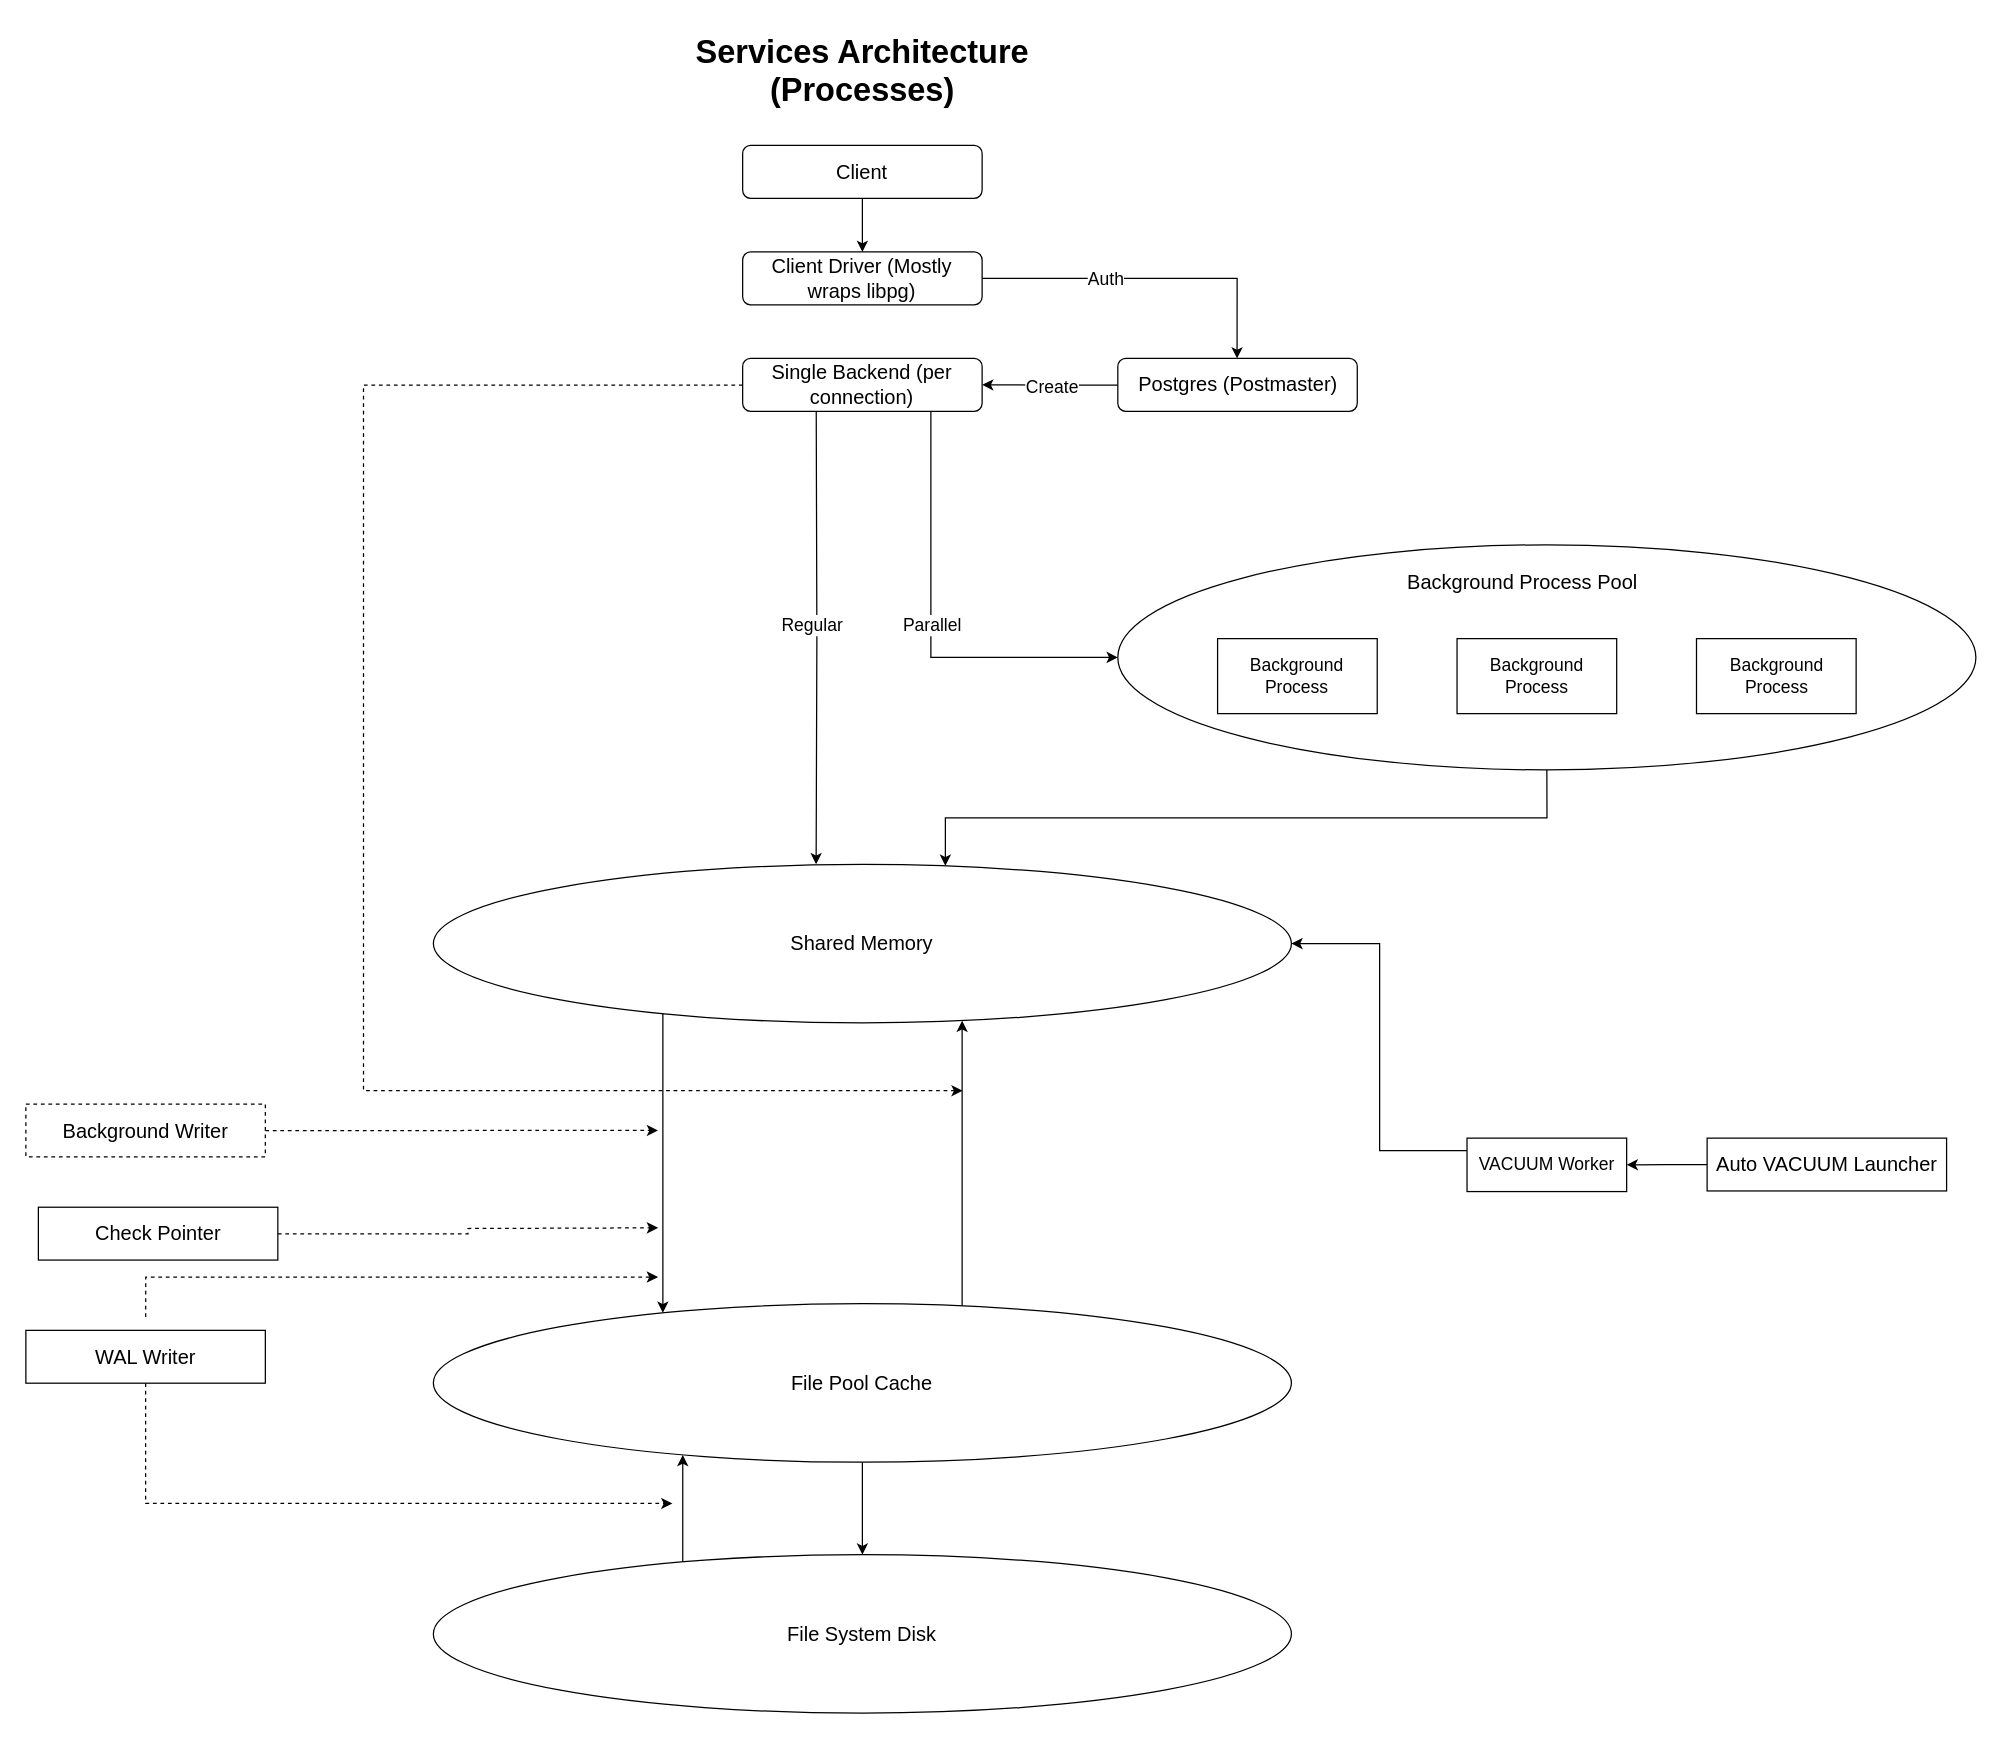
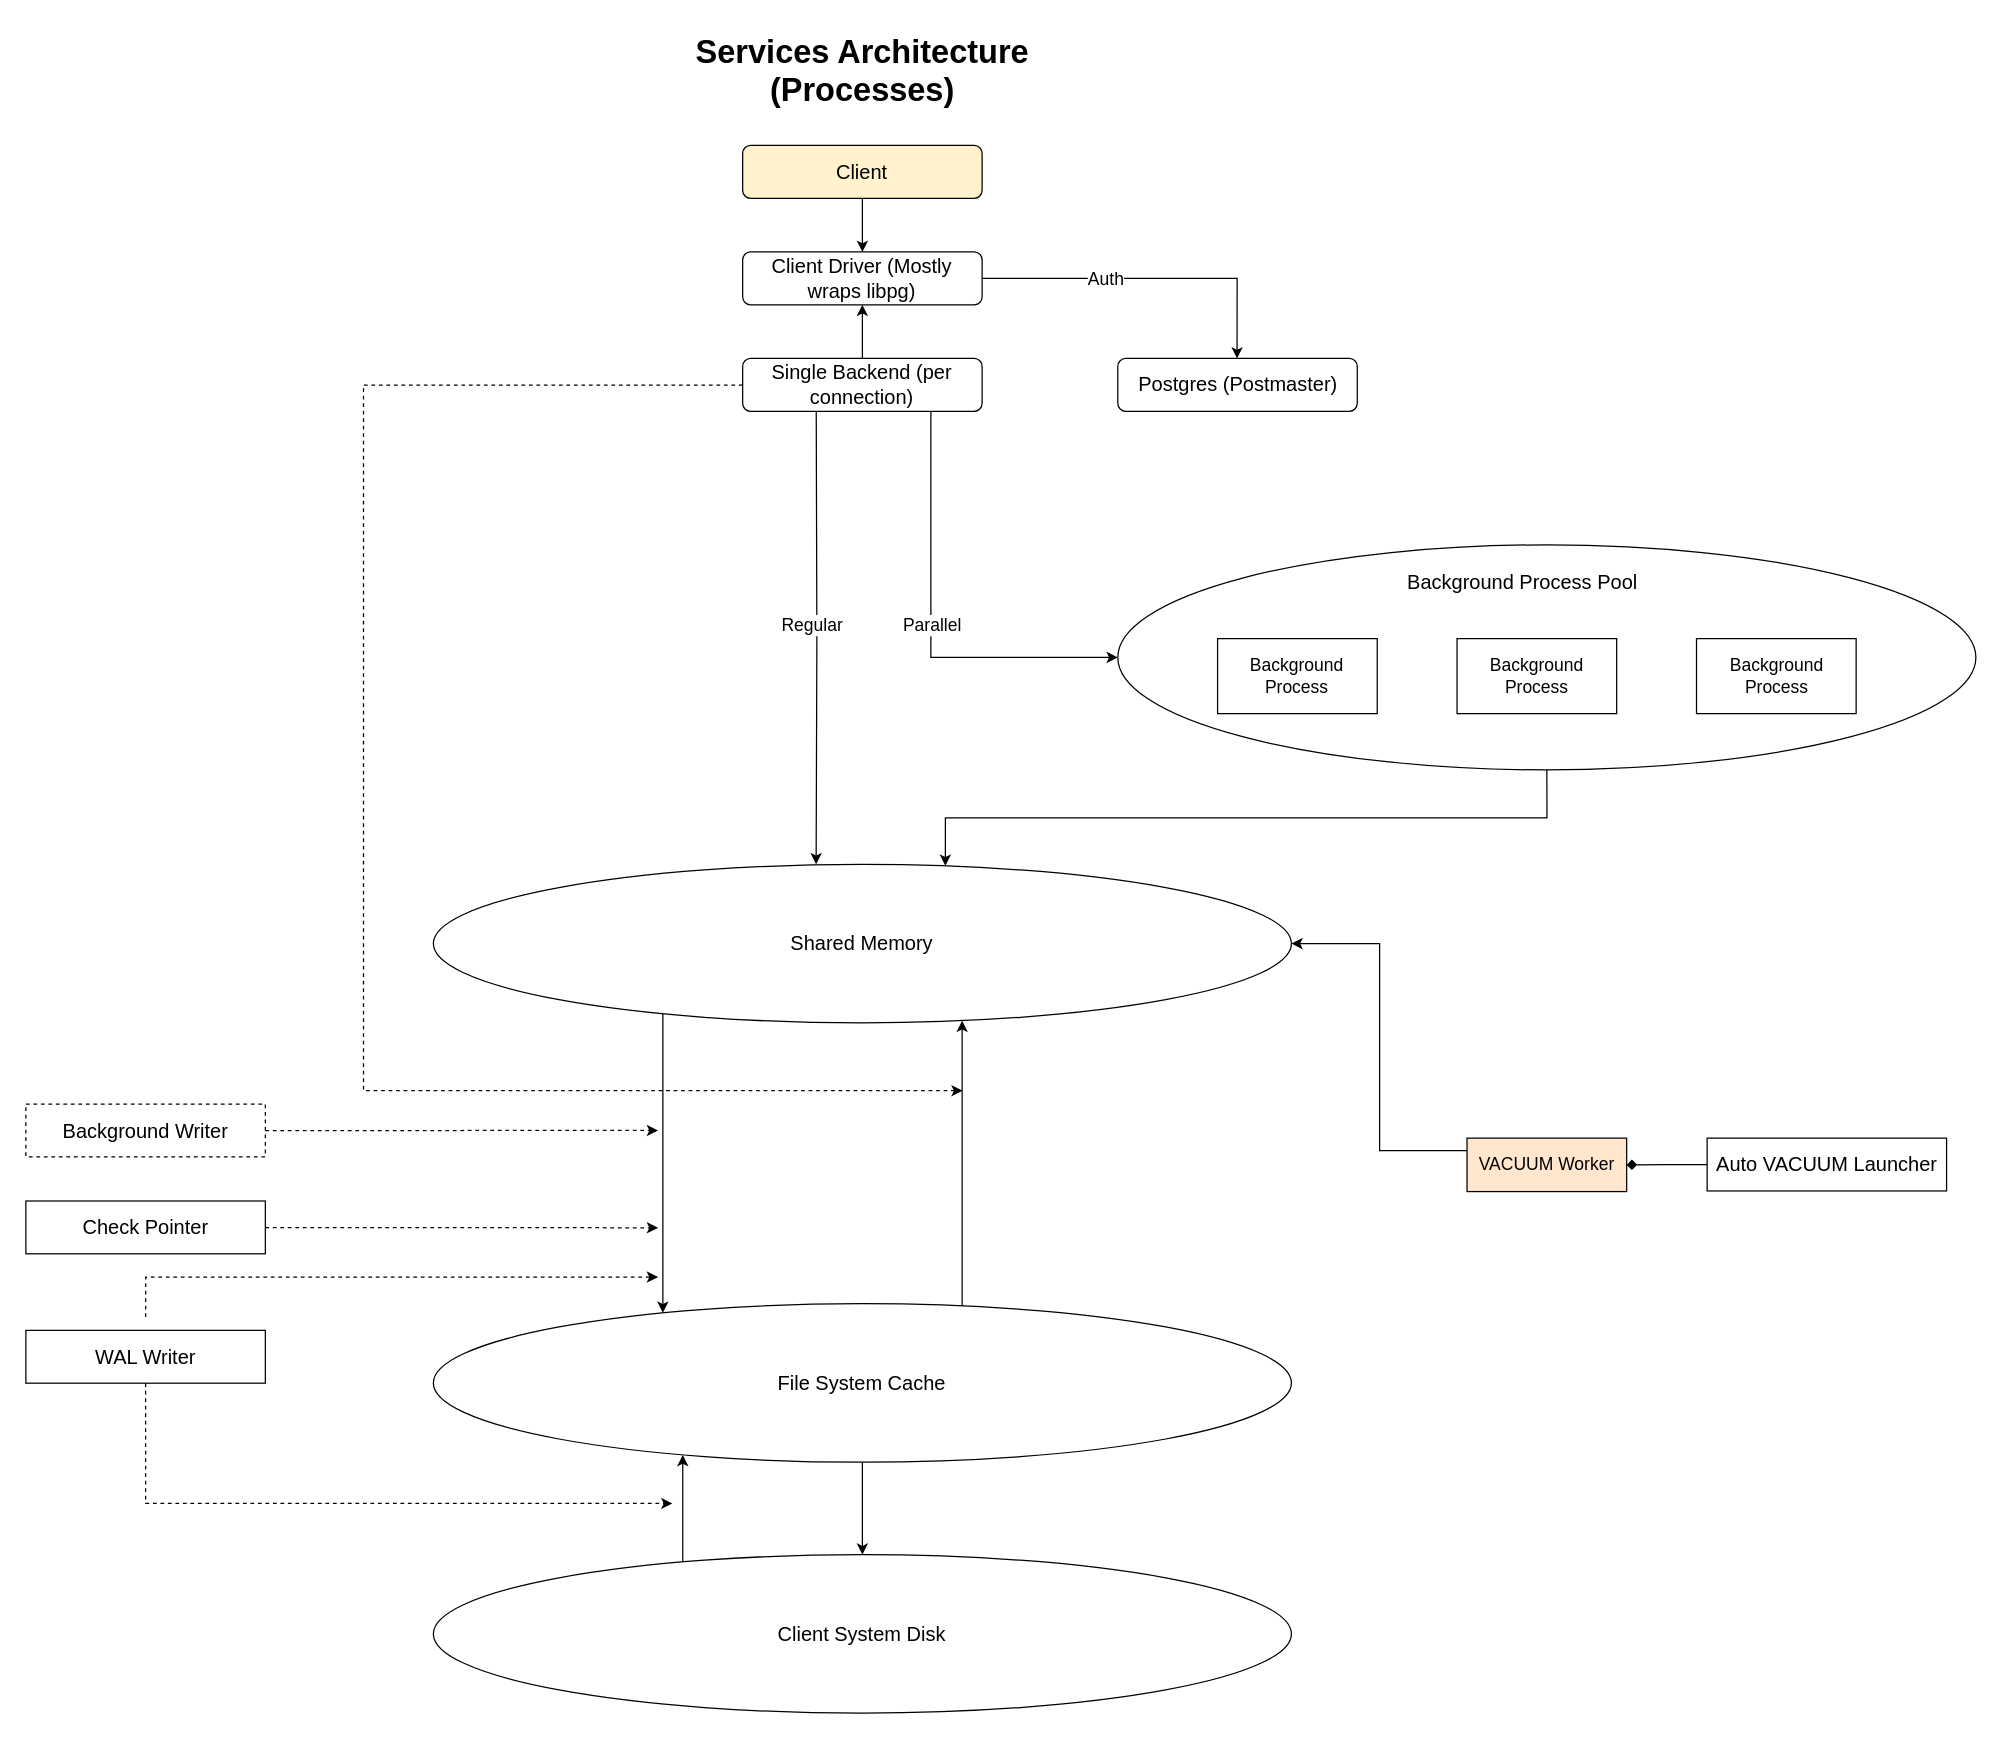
node "Client": fillcolor #ffffff -> #fff2cc
edge "Single Backend (per connection)" -> "Client Driver (Mostly wraps libpg)": added
edge "Postgres (Postmaster)" -> "Single Backend (per connection)": removed, label "Create"
node "VACUUM Worker": fillcolor #ffffff -> #ffe6cc
edge "Auto VACUUM Launcher" -> "VACUUM Worker": arrowhead classic -> diamond
node "Check Pointer": moved (158, 1234) -> (145, 1227)
node "File Pool Cache": label "File Pool Cache" -> "File System Cache"
node "File System Disk": label "File System Disk" -> "Client System Disk"
